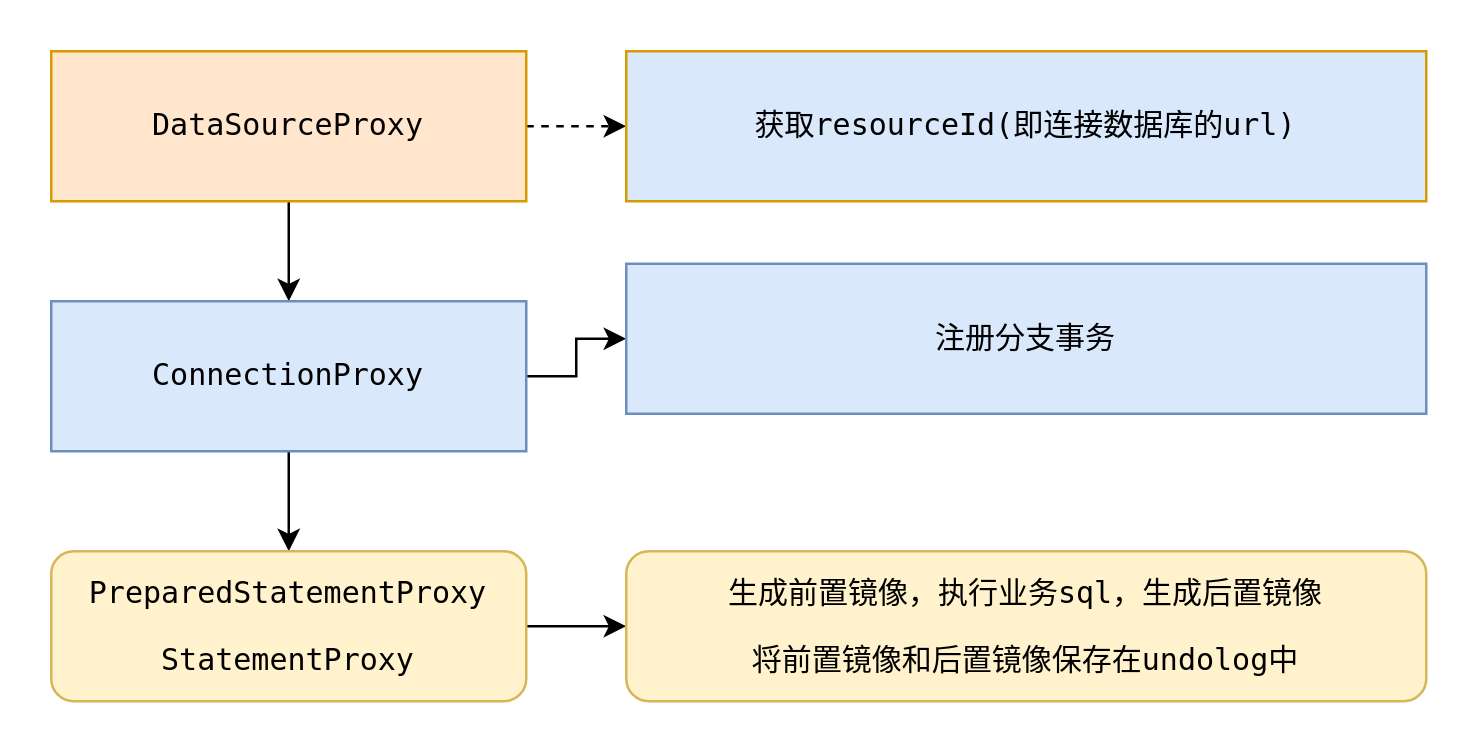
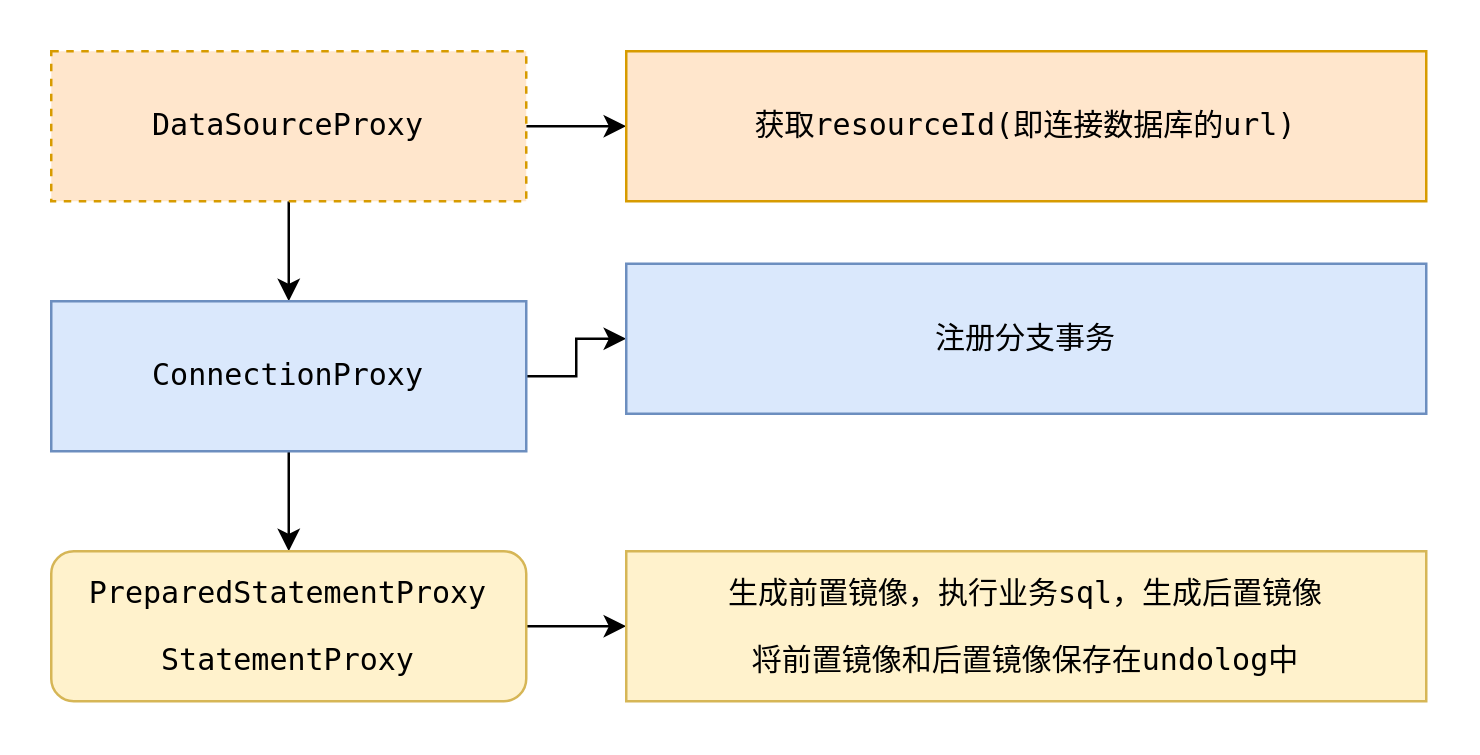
node "DataSourceProxy": style solid -> dashed
edge "DataSourceProxy" -> "获取resourceId(即连接数据库的url)": style dashed -> solid
node "获取resourceId(即连接数据库的url)": fillcolor #dae8fc -> #ffe6cc
node "生成前置镜像，执行业务sql，生成后置镜像将前置镜像和后置镜像保存在undolog中": shape rounded rectangle -> rectangle
